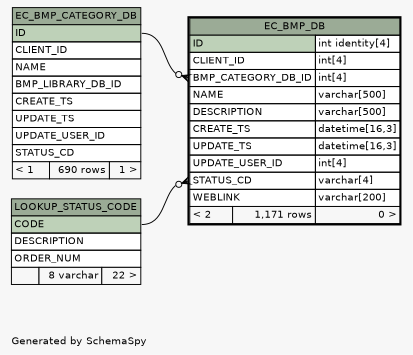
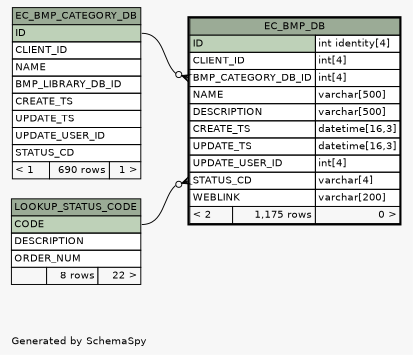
node "EC_BMP_DB": text "1,171 rows" -> "1,175 rows"
node "LOOKUP_STATUS_CODE": text "8 varchar" -> "8 rows"
